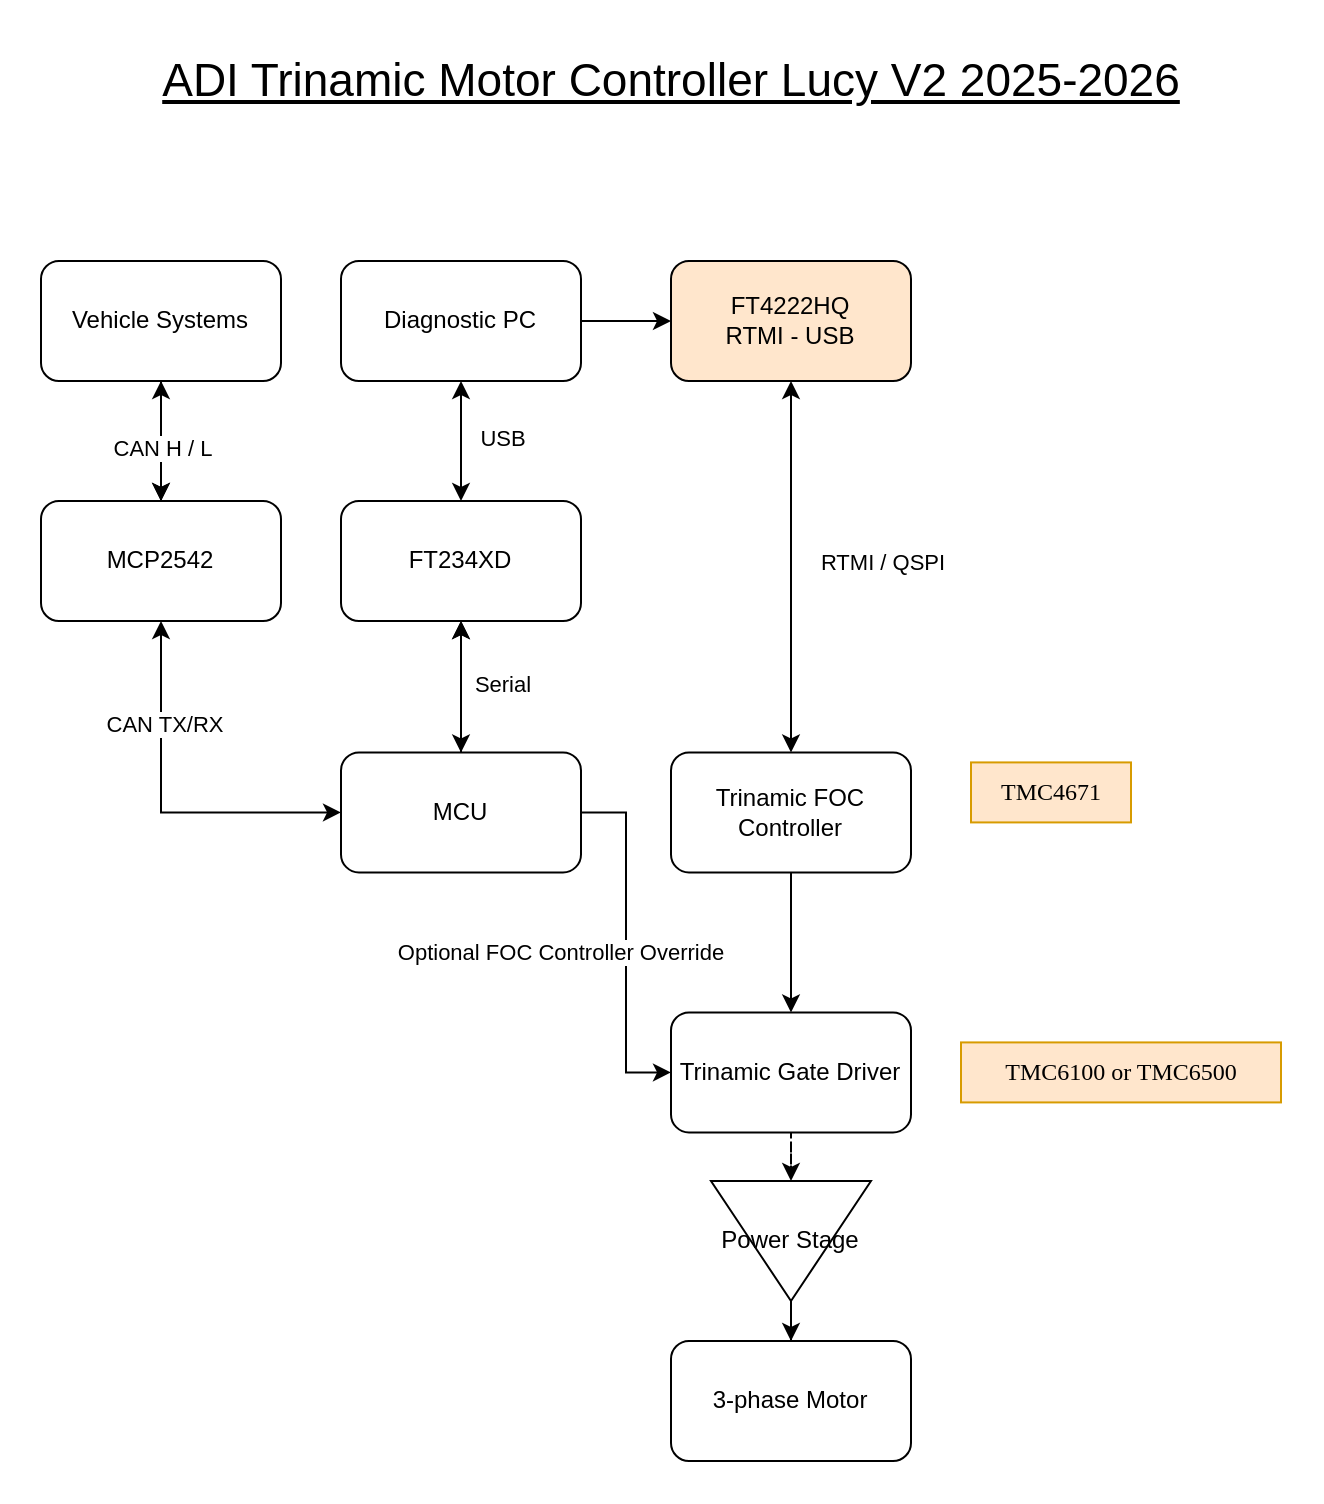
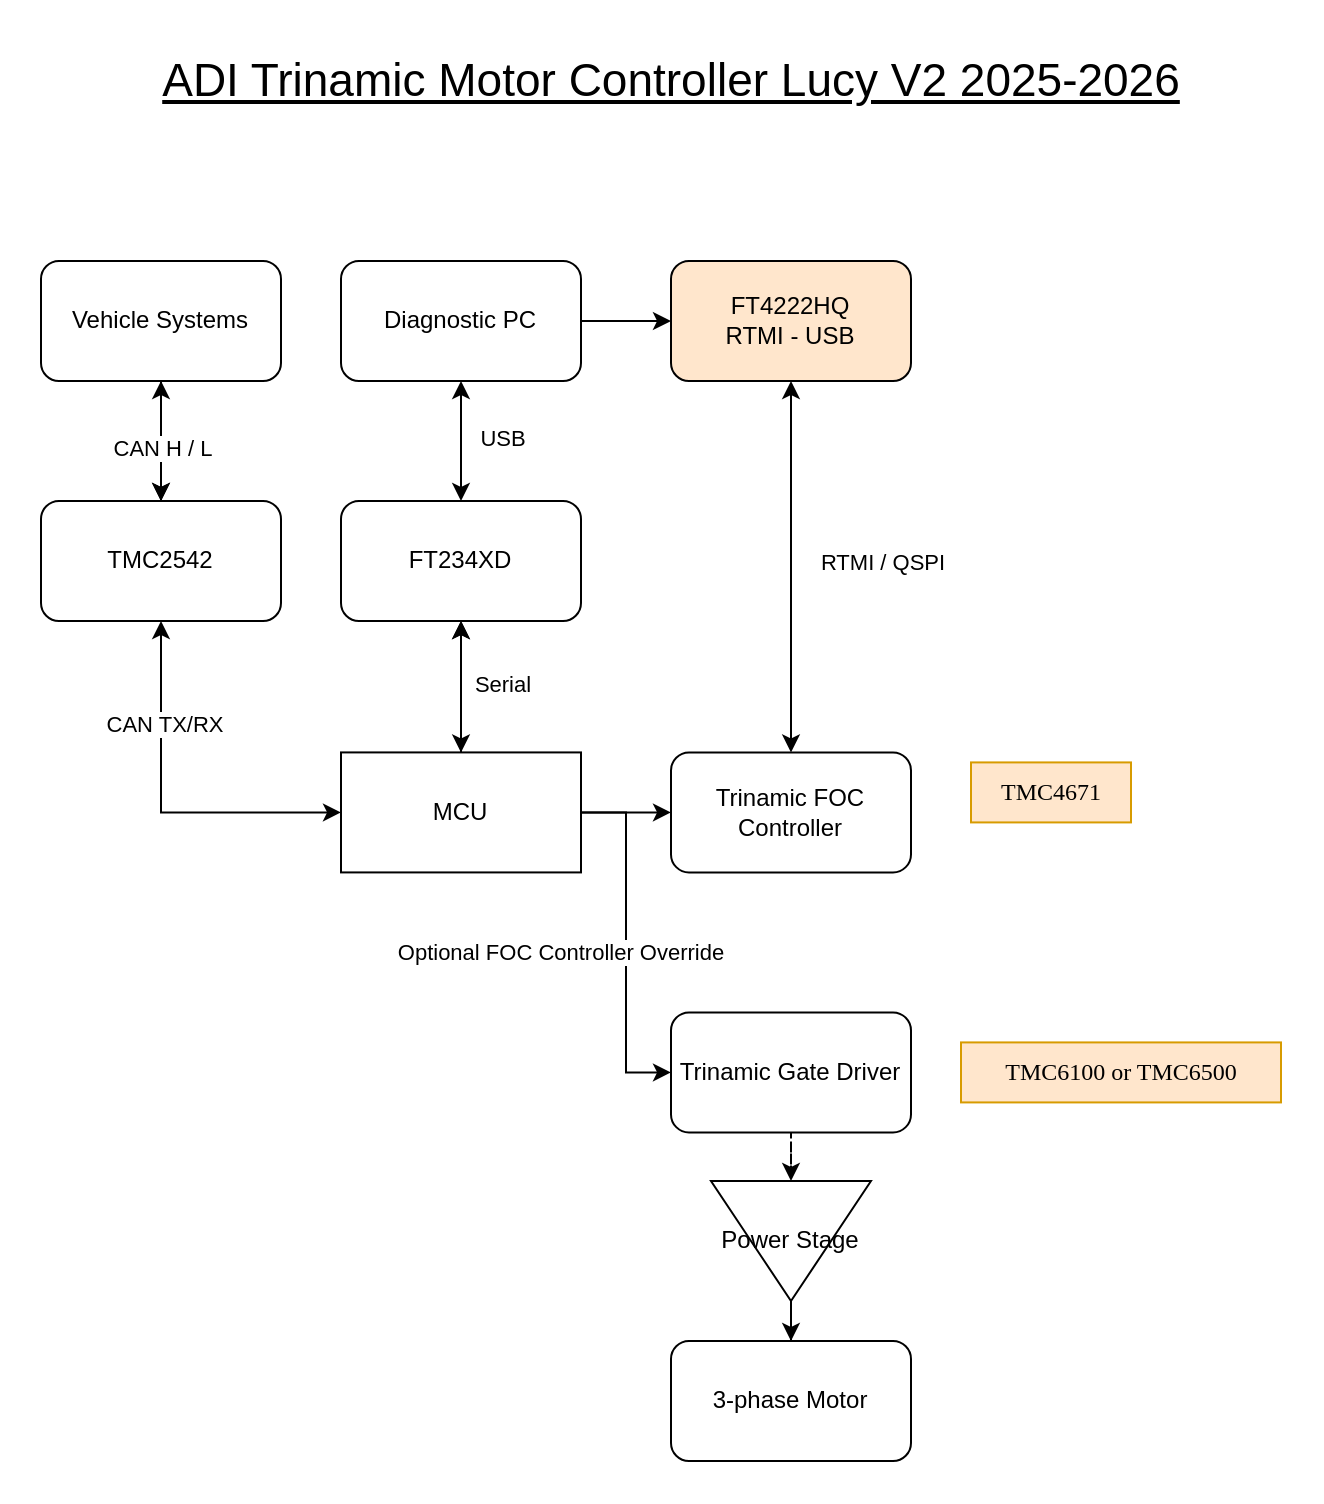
node "MCP2542": label "MCP2542" -> "TMC2542"
node "MCU": shape rounded rectangle -> rectangle
edge "MCU" -> "Trinamic FOC Controller": added
edge "Trinamic FOC Controller" -> "Trinamic Gate Driver": removed
